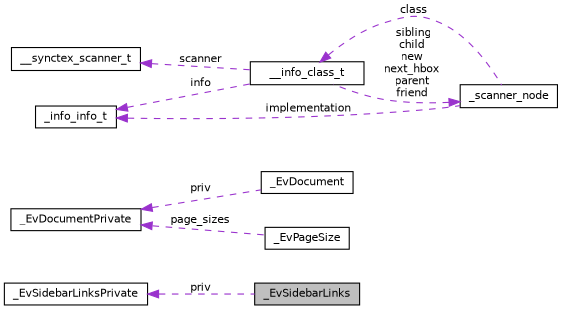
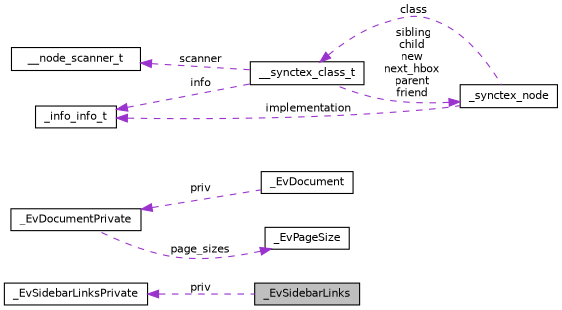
node "__synctex_scanner_t": label "__synctex_scanner_t" -> "__node_scanner_t"
node "__info_class_t": label "__info_class_t" -> "__synctex_class_t"
node "_scanner_node": label "_scanner_node" -> "_synctex_node"
edge "_EvPageSize" -> "_EvDocumentPrivate": reversed
